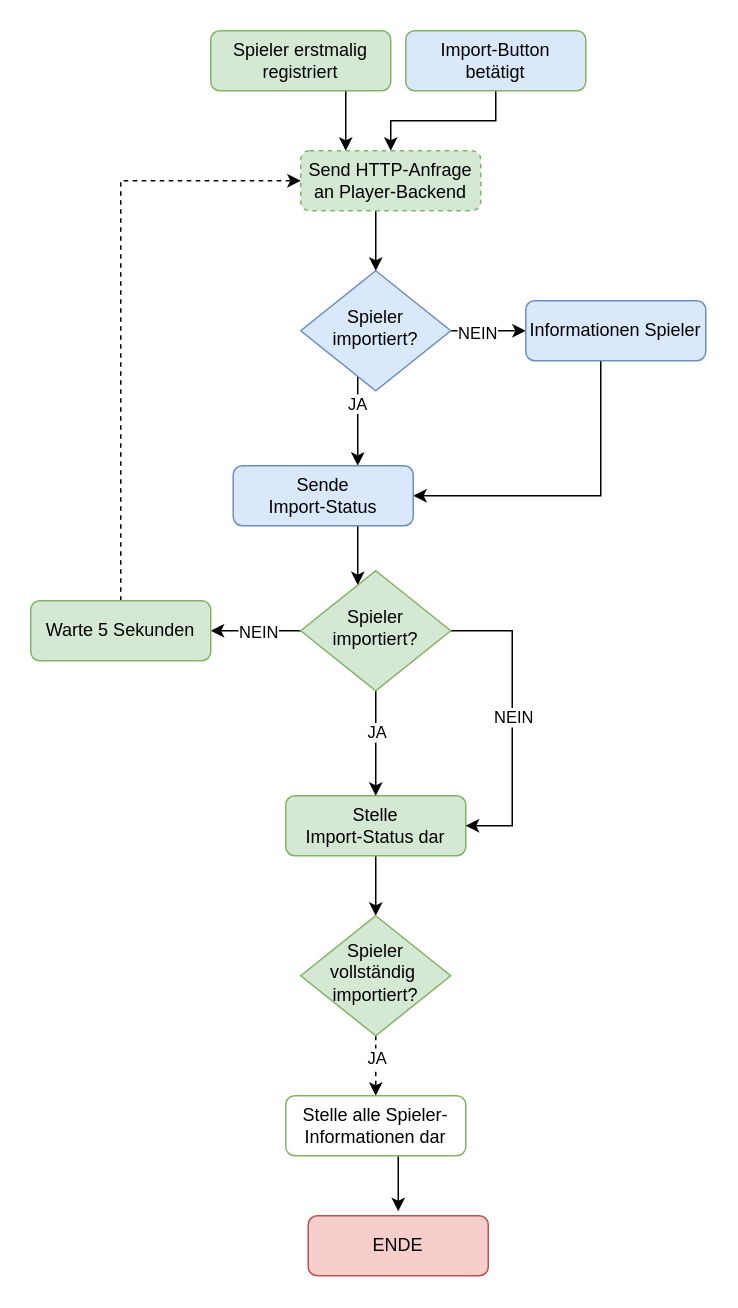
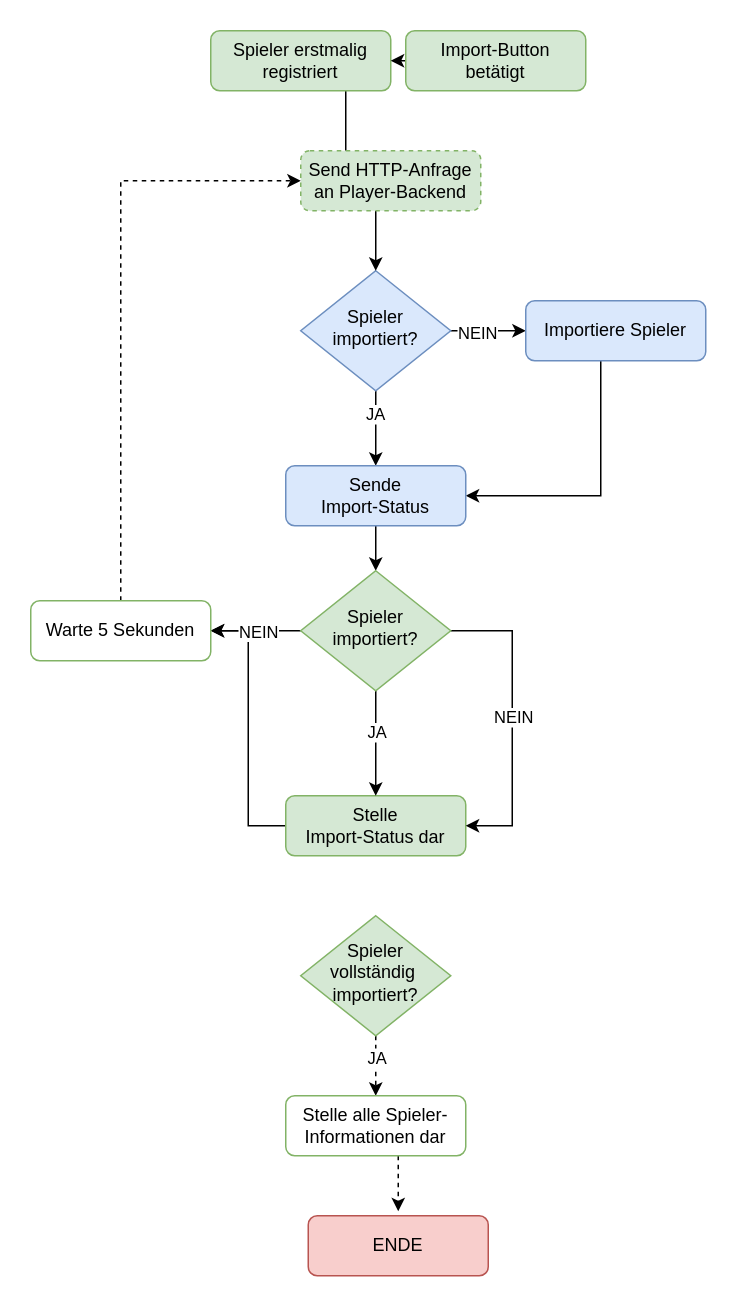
node "Import-Button betätigt": fillcolor #dae8fc -> #d5e8d4
edge "Import-Button betätigt" -> "Send HTTP-Anfrage an Player-Backend": now "Import-Button betätigt" -> "Spieler erstmalig registriert"
edge "Spieler erstmalig registriert" -> "Send HTTP-Anfrage an Player-Backend": arrowhead classic -> none
node "Informationen Spieler": label "Informationen Spieler" -> "Importiere Spieler"
node "Sende Import-Status": moved (323, 496) -> (376, 496)
node "Warte 5 Sekunden": fillcolor #d5e8d4 -> #ffffff
edge "Stelle Import-Status dar" -> "Spieler vollständig importiert?": now "Stelle Import-Status dar" -> "Warte 5 Sekunden"
edge "Stelle alle Spieler-Informationen dar" -> "ENDE": style solid -> dashed
